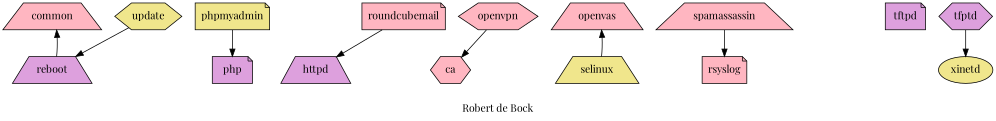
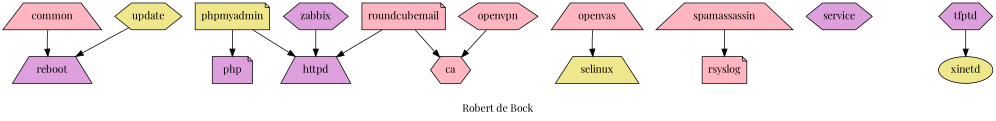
node "zabbix": added
node "service": added
node "tftpd": removed
edge "phpmyadmin" -> "httpd": added
edge "roundcubemail" -> "ca": added
edge "reboot" -> "common": reversed
edge "selinux" -> "openvas": reversed
